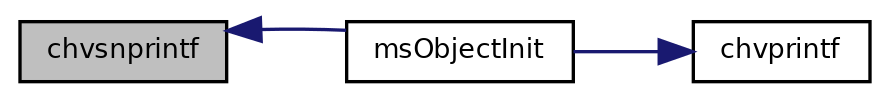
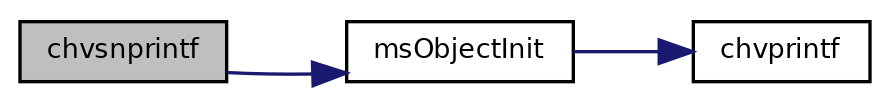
edge "msObjectInit" -> "chvsnprintf": reversed
